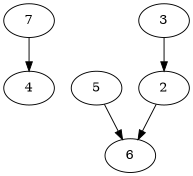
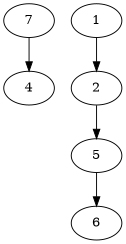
node "3": label "3" -> "1"
edge "2" -> "6": now "2" -> "5"
